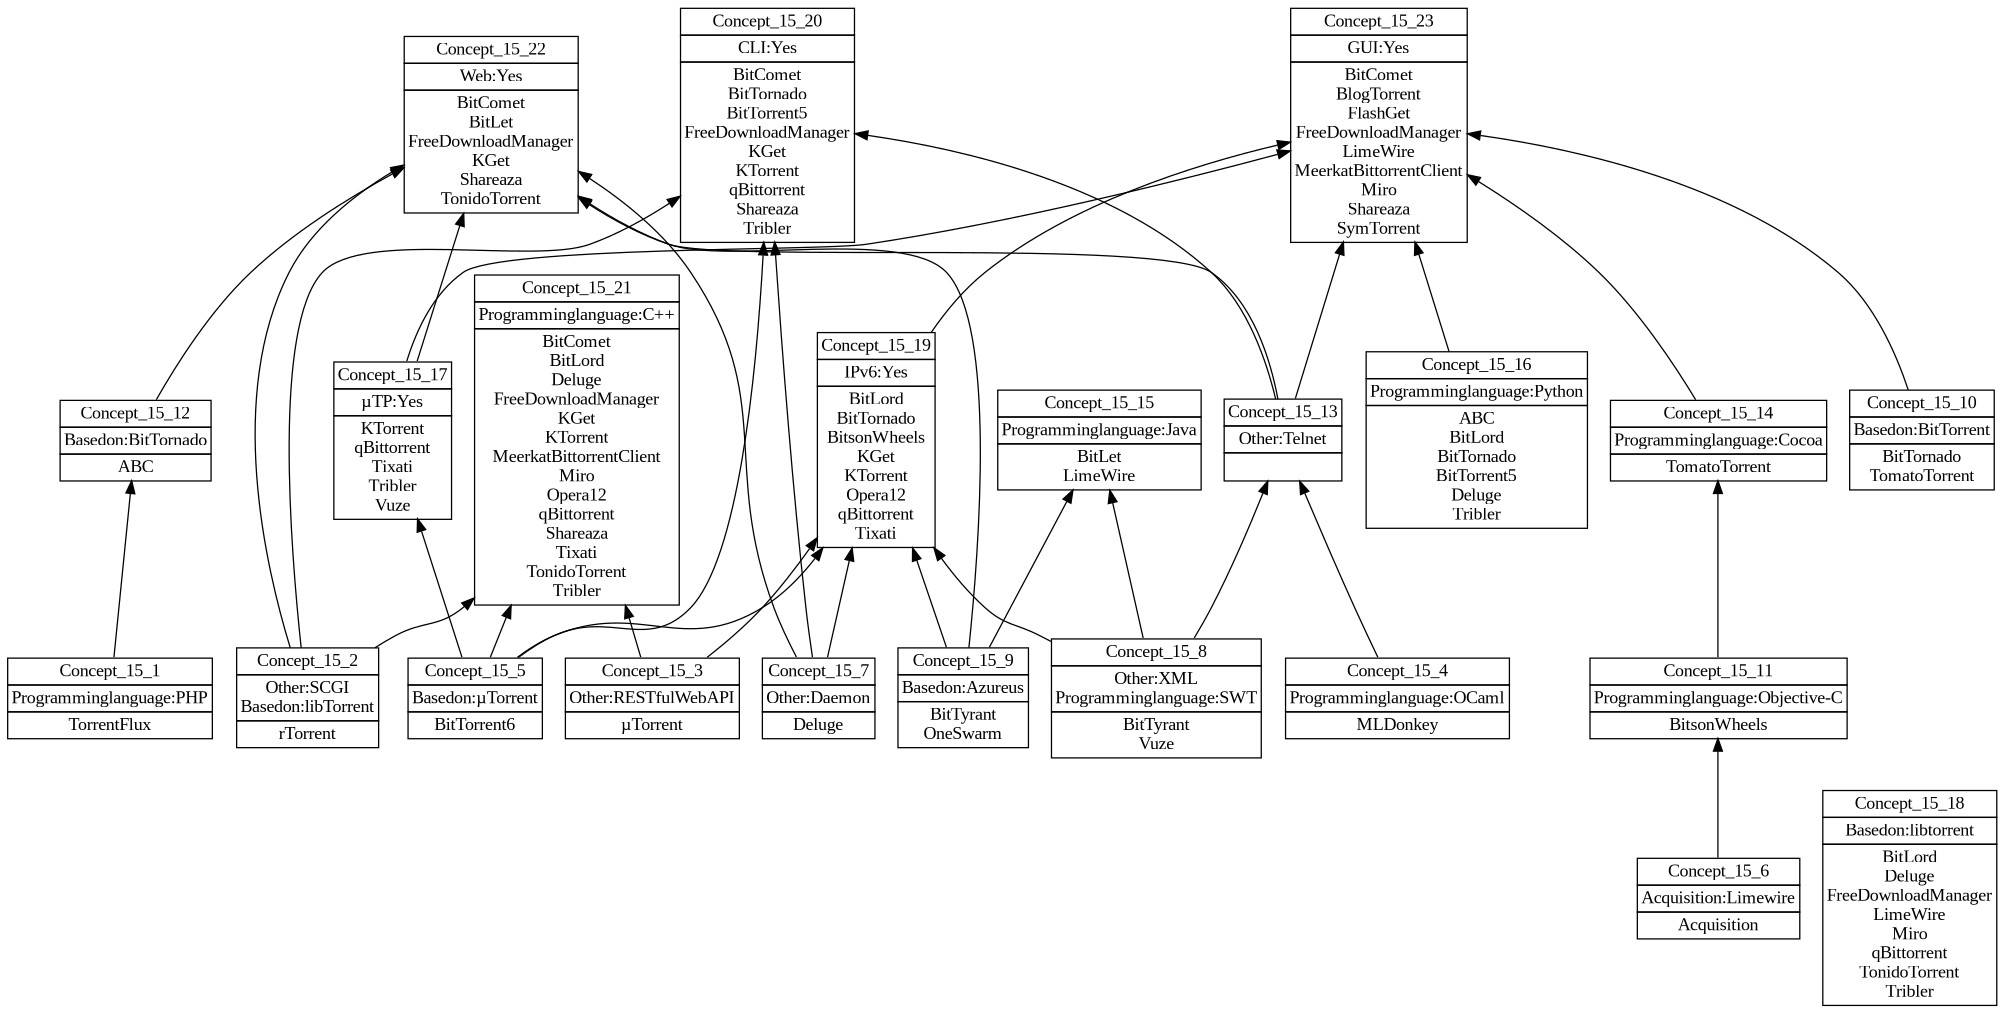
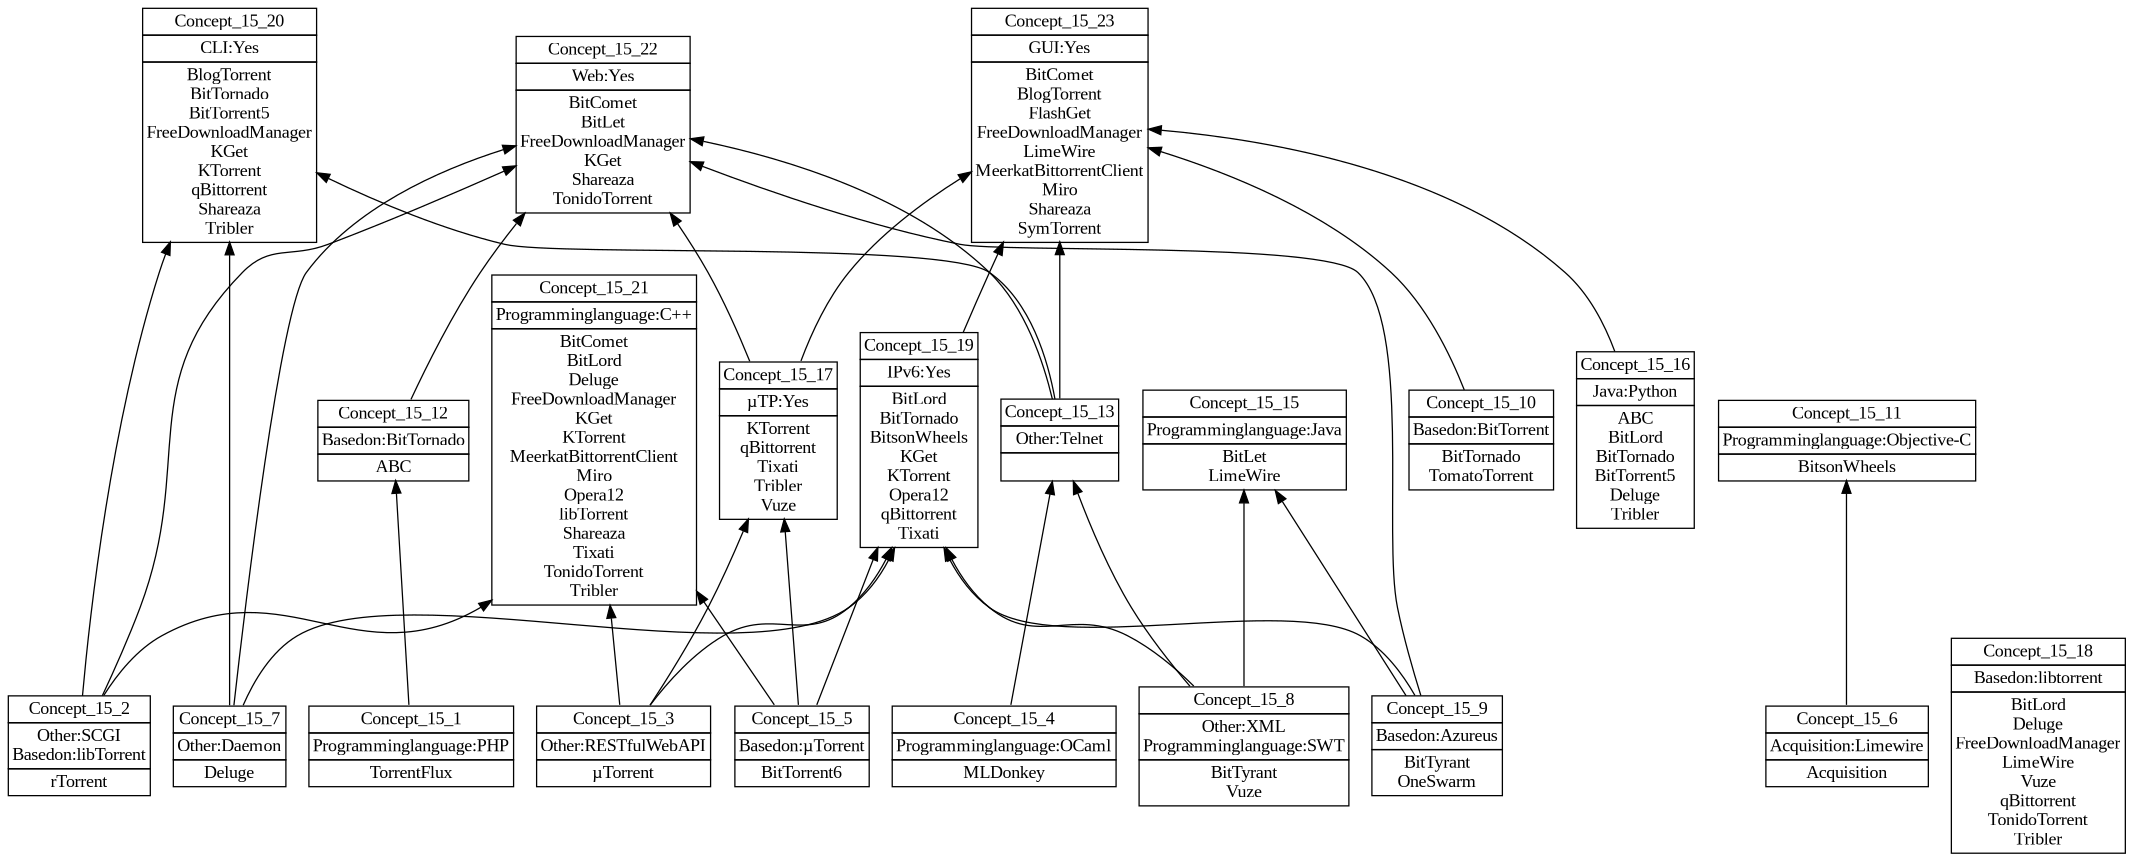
node "Concept_15_20": text "BitComet" -> "BlogTorrent"
node "Concept_15_16": text "Programminglanguage:Python" -> "Java:Python"
node "Concept_15_14": removed
node "Concept_15_21": text "qBittorrent" -> "libTorrent"
edge "Concept_15_5" -> "Concept_15_20": removed
edge "Concept_15_3" -> "Concept_15_17": added
node "Concept_15_18": text "Miro" -> "Vuze"
